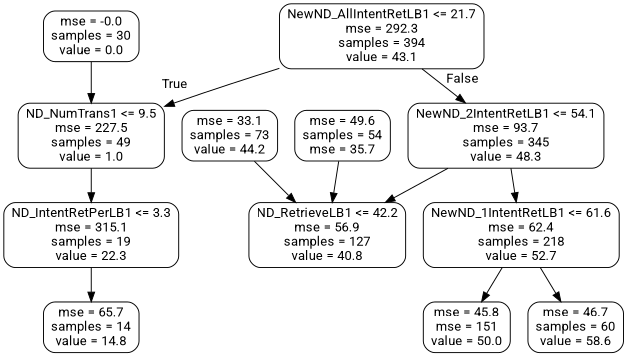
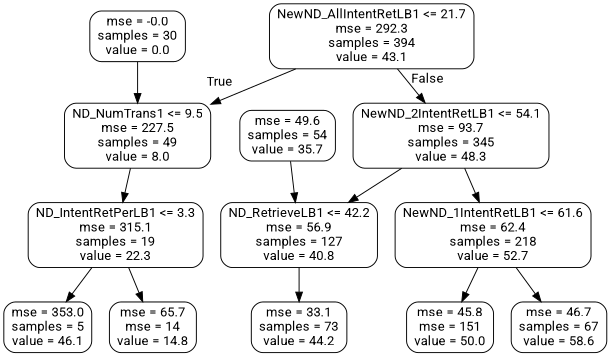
node "ND_NumTrans1 <= 9.5 mse = 227.5 samples = 49 value = 1.0": label "ND_NumTrans1 <= 9.5 mse = 227.5 samples = 49 value = 1.0" -> "ND_NumTrans1 <= 9.5 mse = 227.5 samples = 49 value = 8.0"
node "mse = 49.6 samples = 54 mse = 35.7": label "mse = 49.6 samples = 54 mse = 35.7" -> "mse = 49.6 samples = 54 value = 35.7"
edge "mse = 33.1 samples = 73 value = 44.2" -> "ND_RetrieveLB1 <= 42.2 mse = 56.9 samples = 127 value = 40.8": reversed
node "mse = 353.0 samples = 5 value = 46.1": added
node "mse = 65.7 samples = 14 value = 14.8": label "mse = 65.7 samples = 14 value = 14.8" -> "mse = 65.7 mse = 14 value = 14.8"
node "mse = 46.7 samples = 60 value = 58.6": label "mse = 46.7 samples = 60 value = 58.6" -> "mse = 46.7 samples = 67 value = 58.6"
